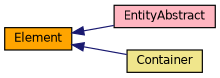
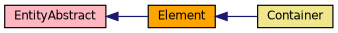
edge "EntityAbstract" -> "Element": reversed
